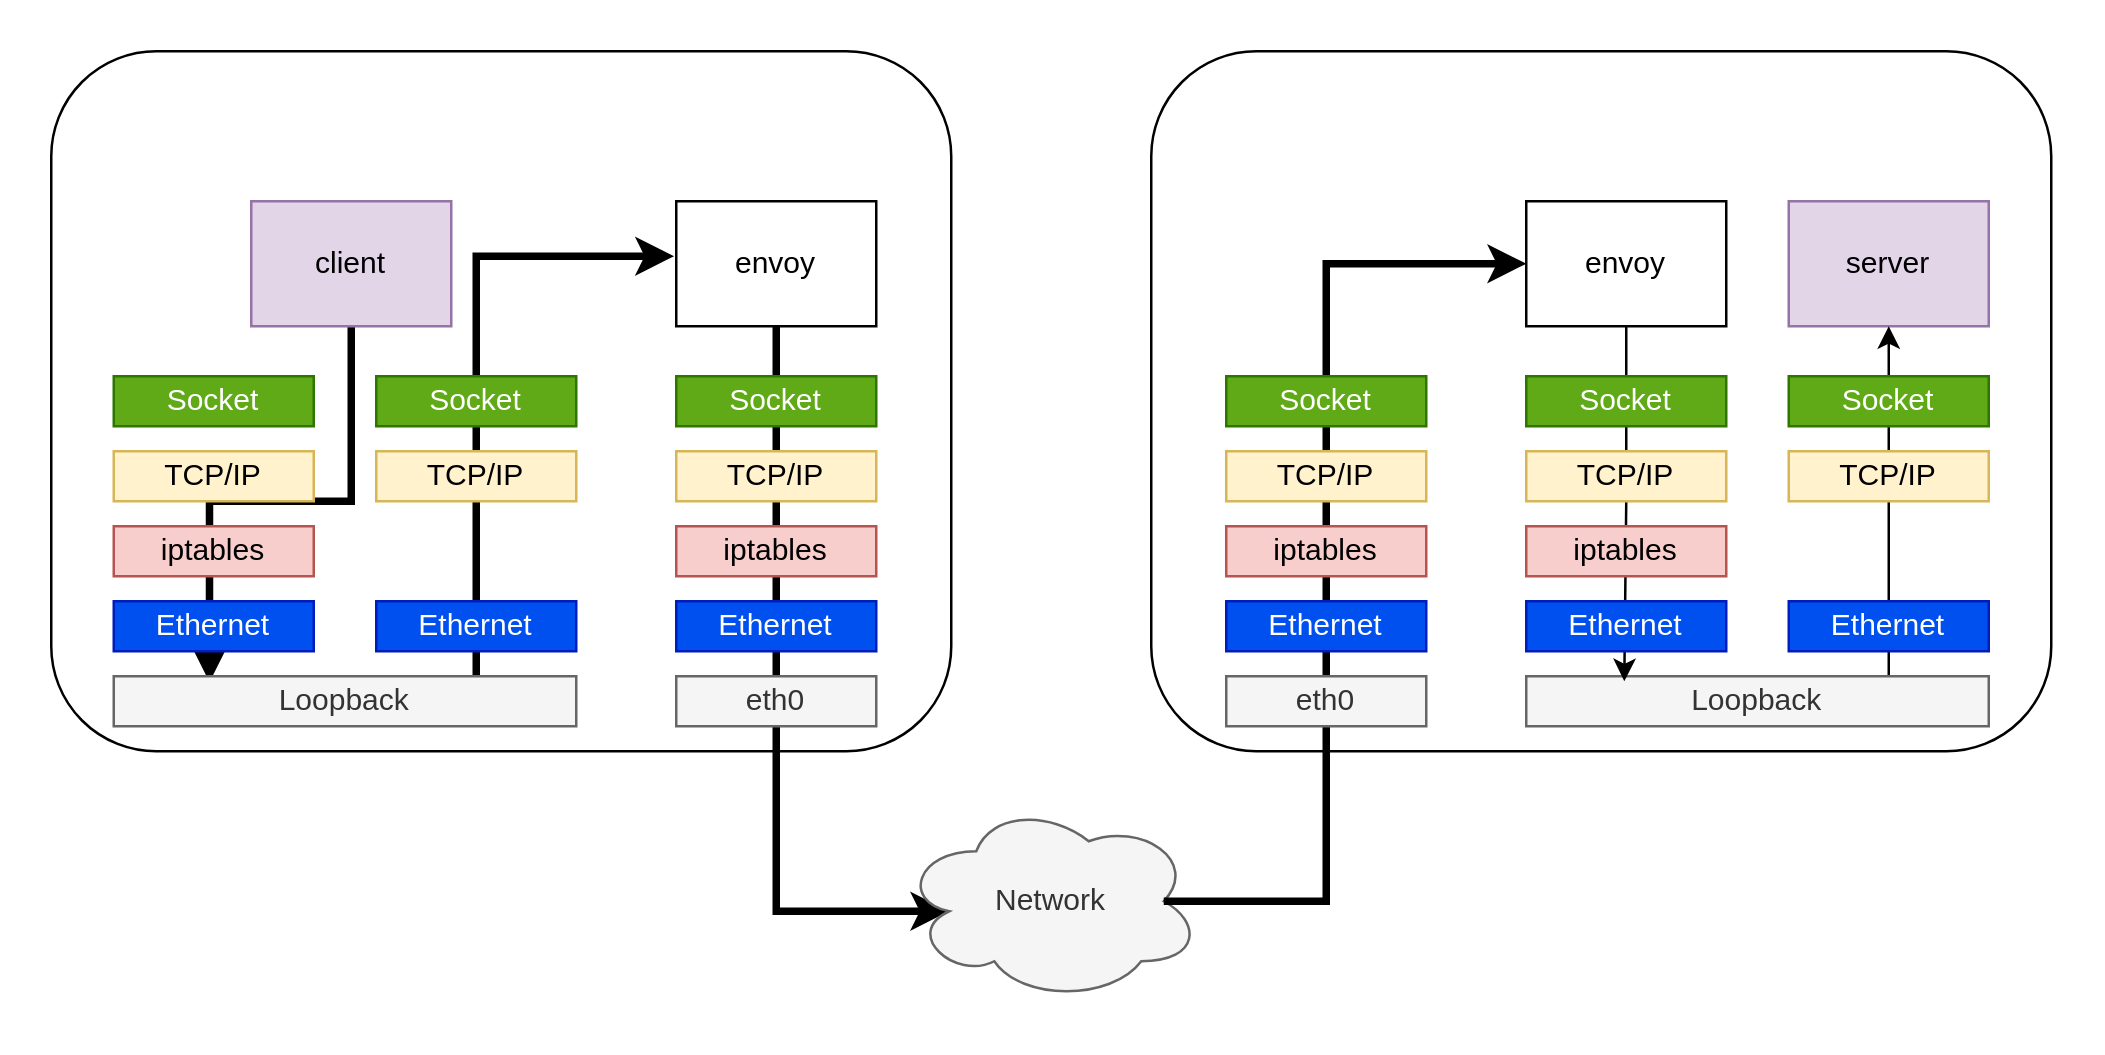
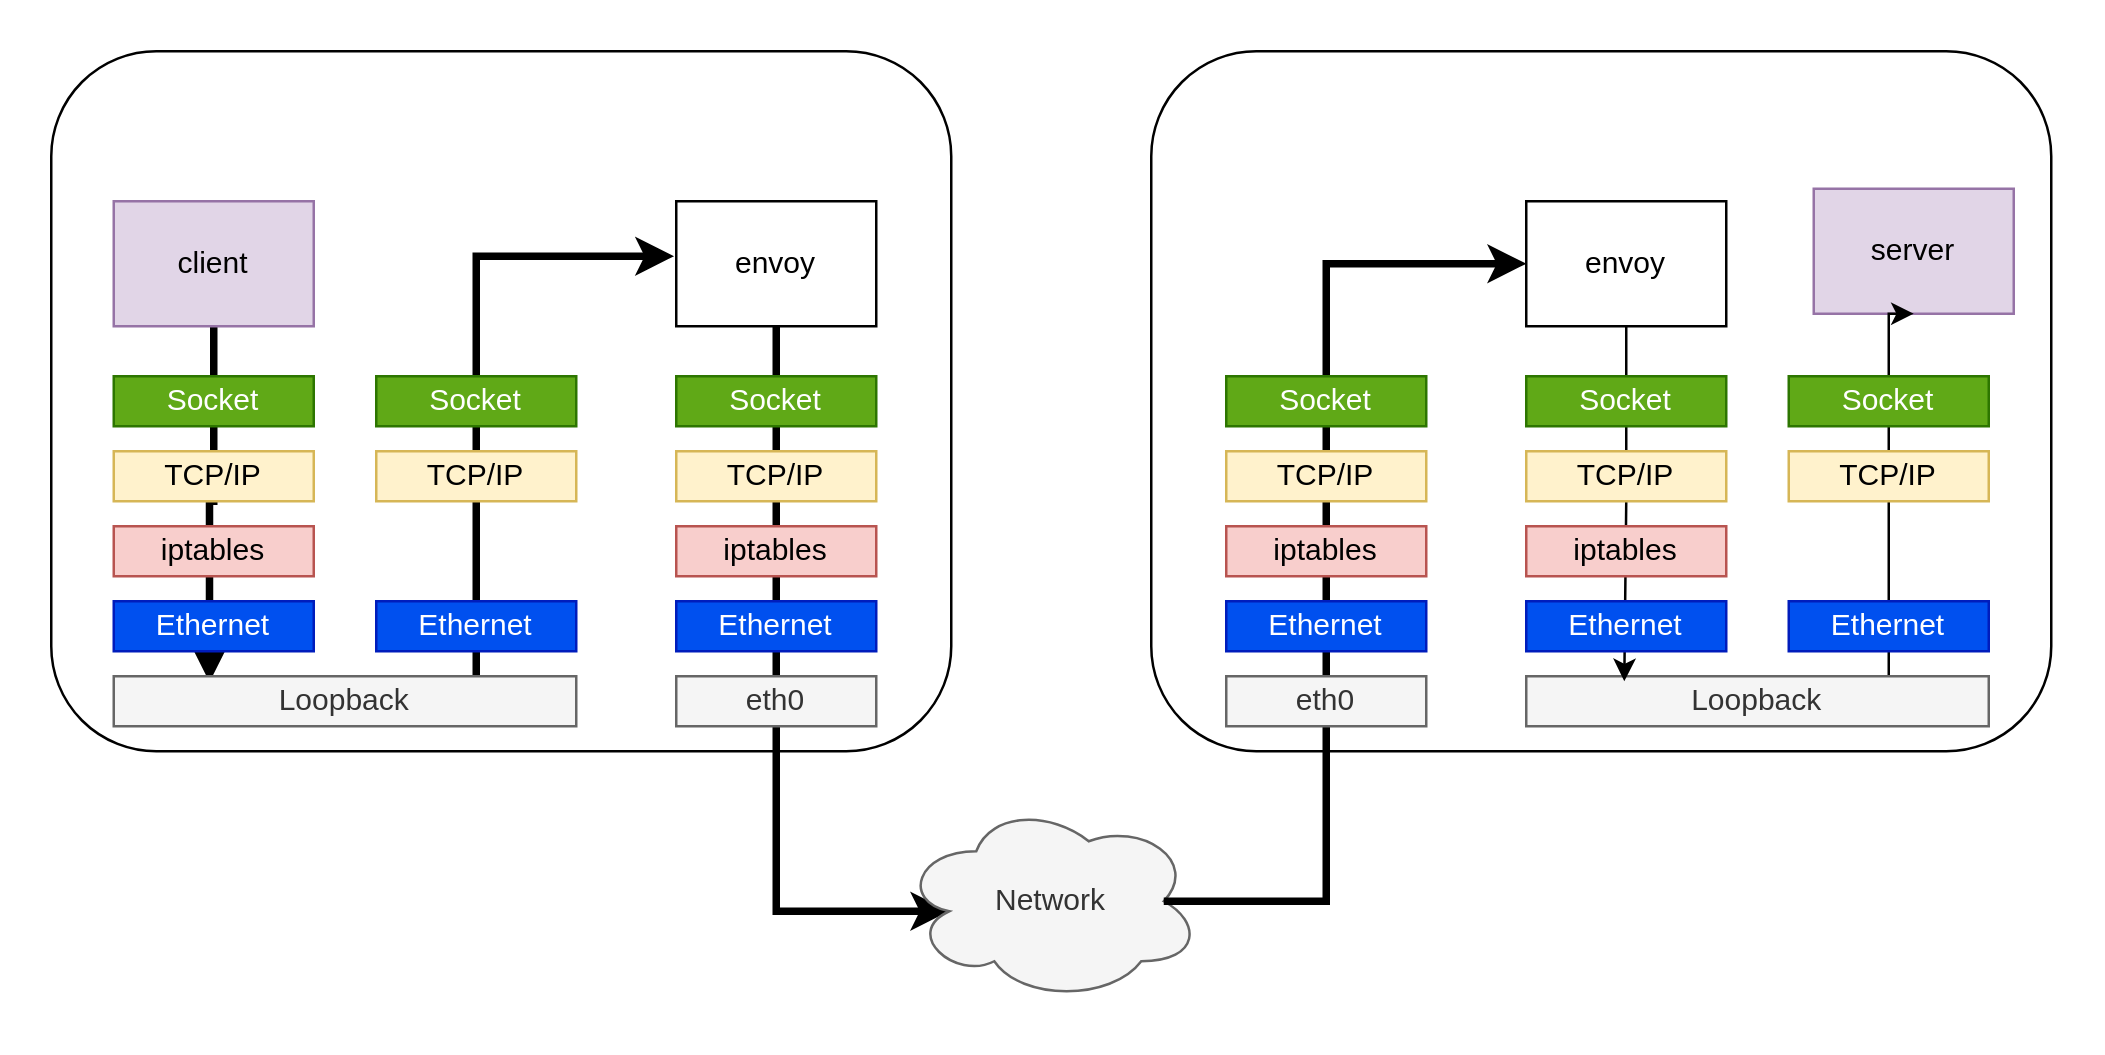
node "client": moved (351, 264) -> (214, 264)
node "server": moved (1889, 264) -> (1914, 251)
